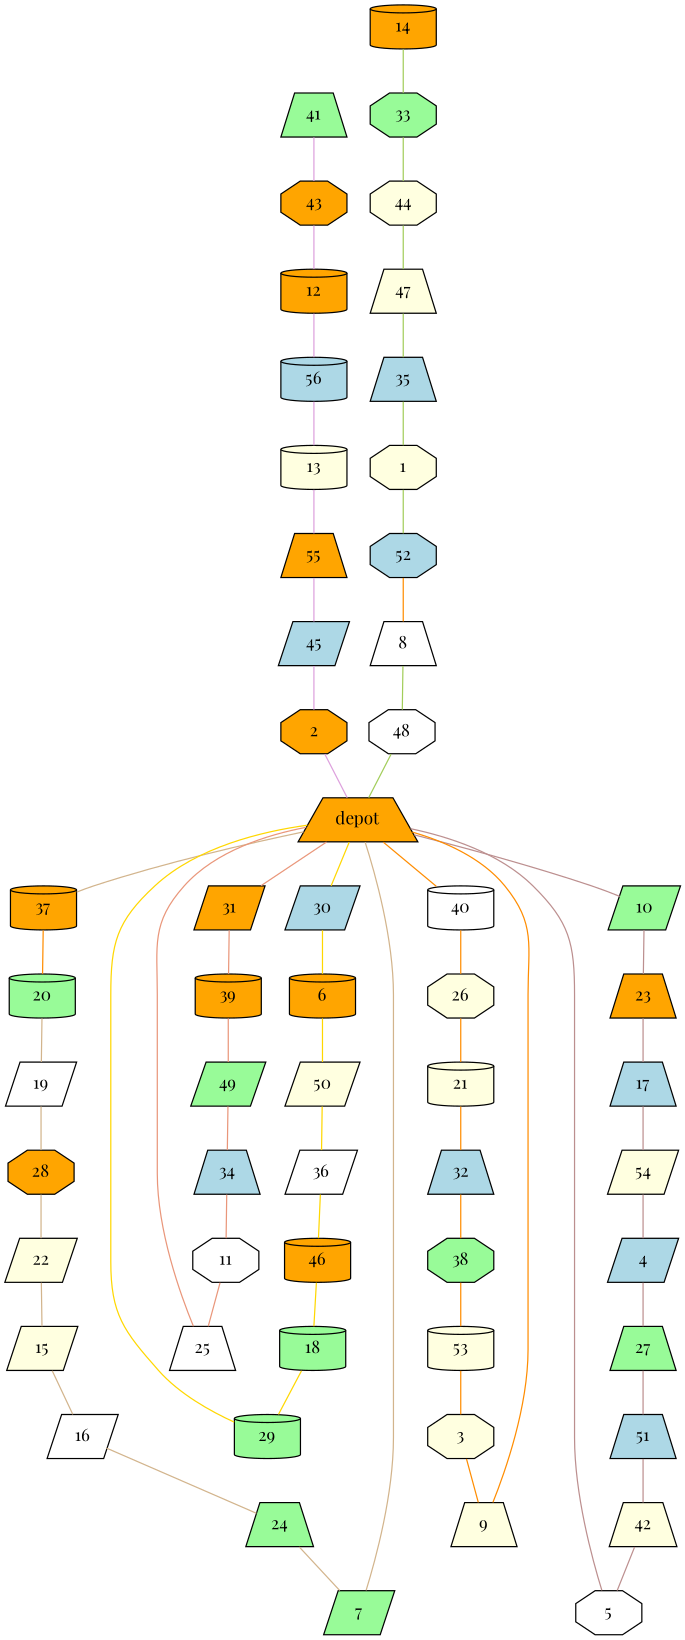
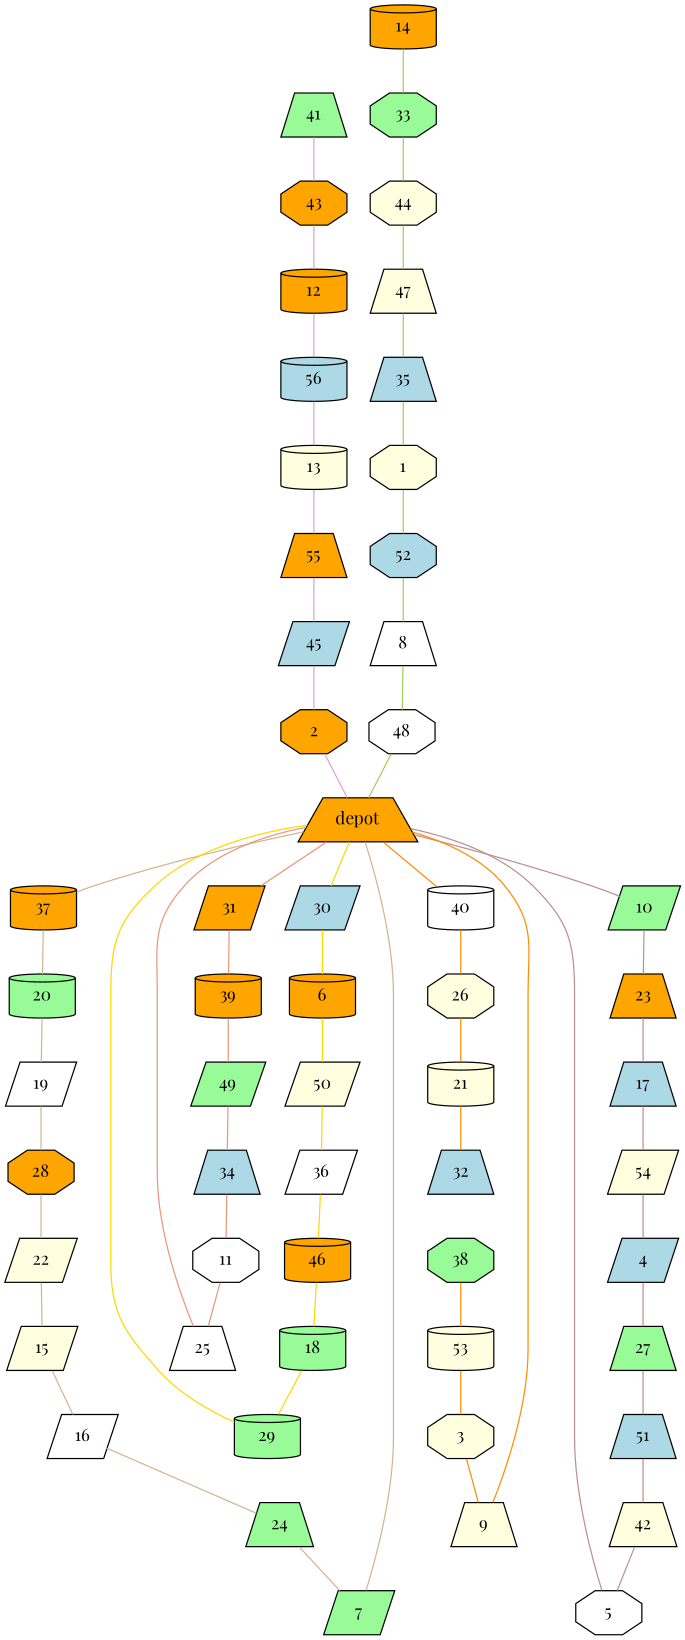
edge "52" -- "8": color darkorange -> darkolivegreen3
edge "37" -- "20": color darkorange -> tan
edge "32" -- "38": removed
